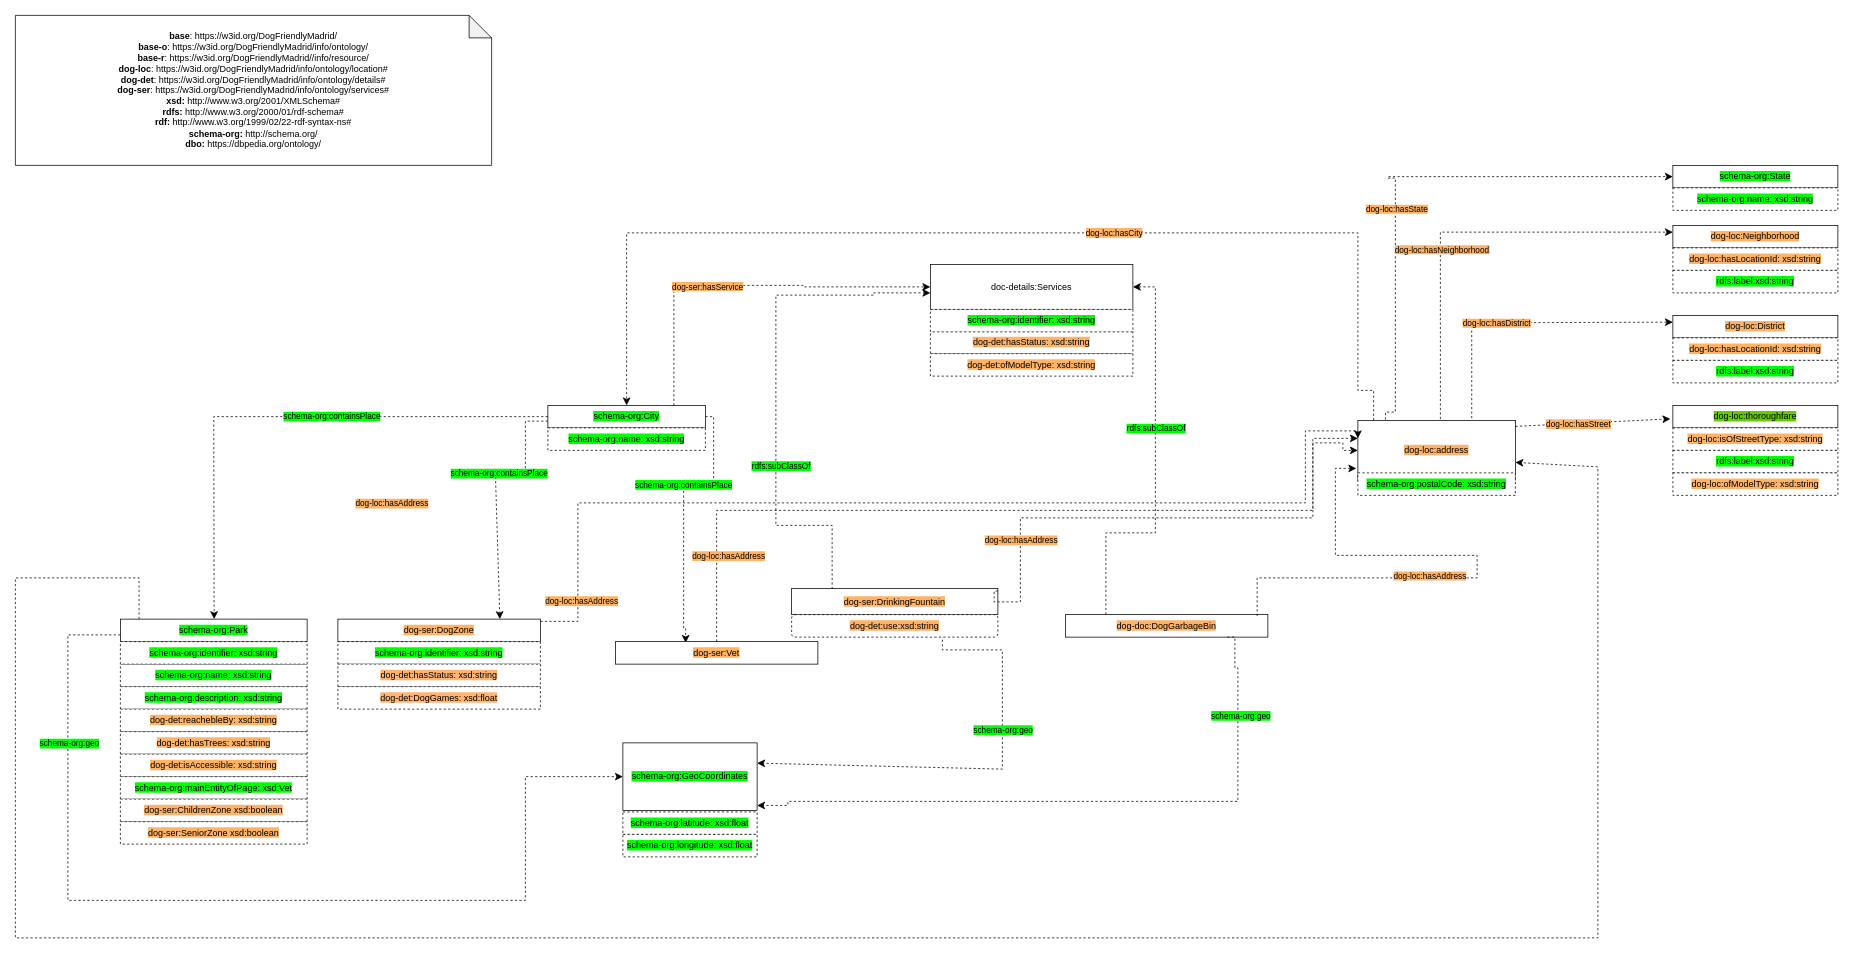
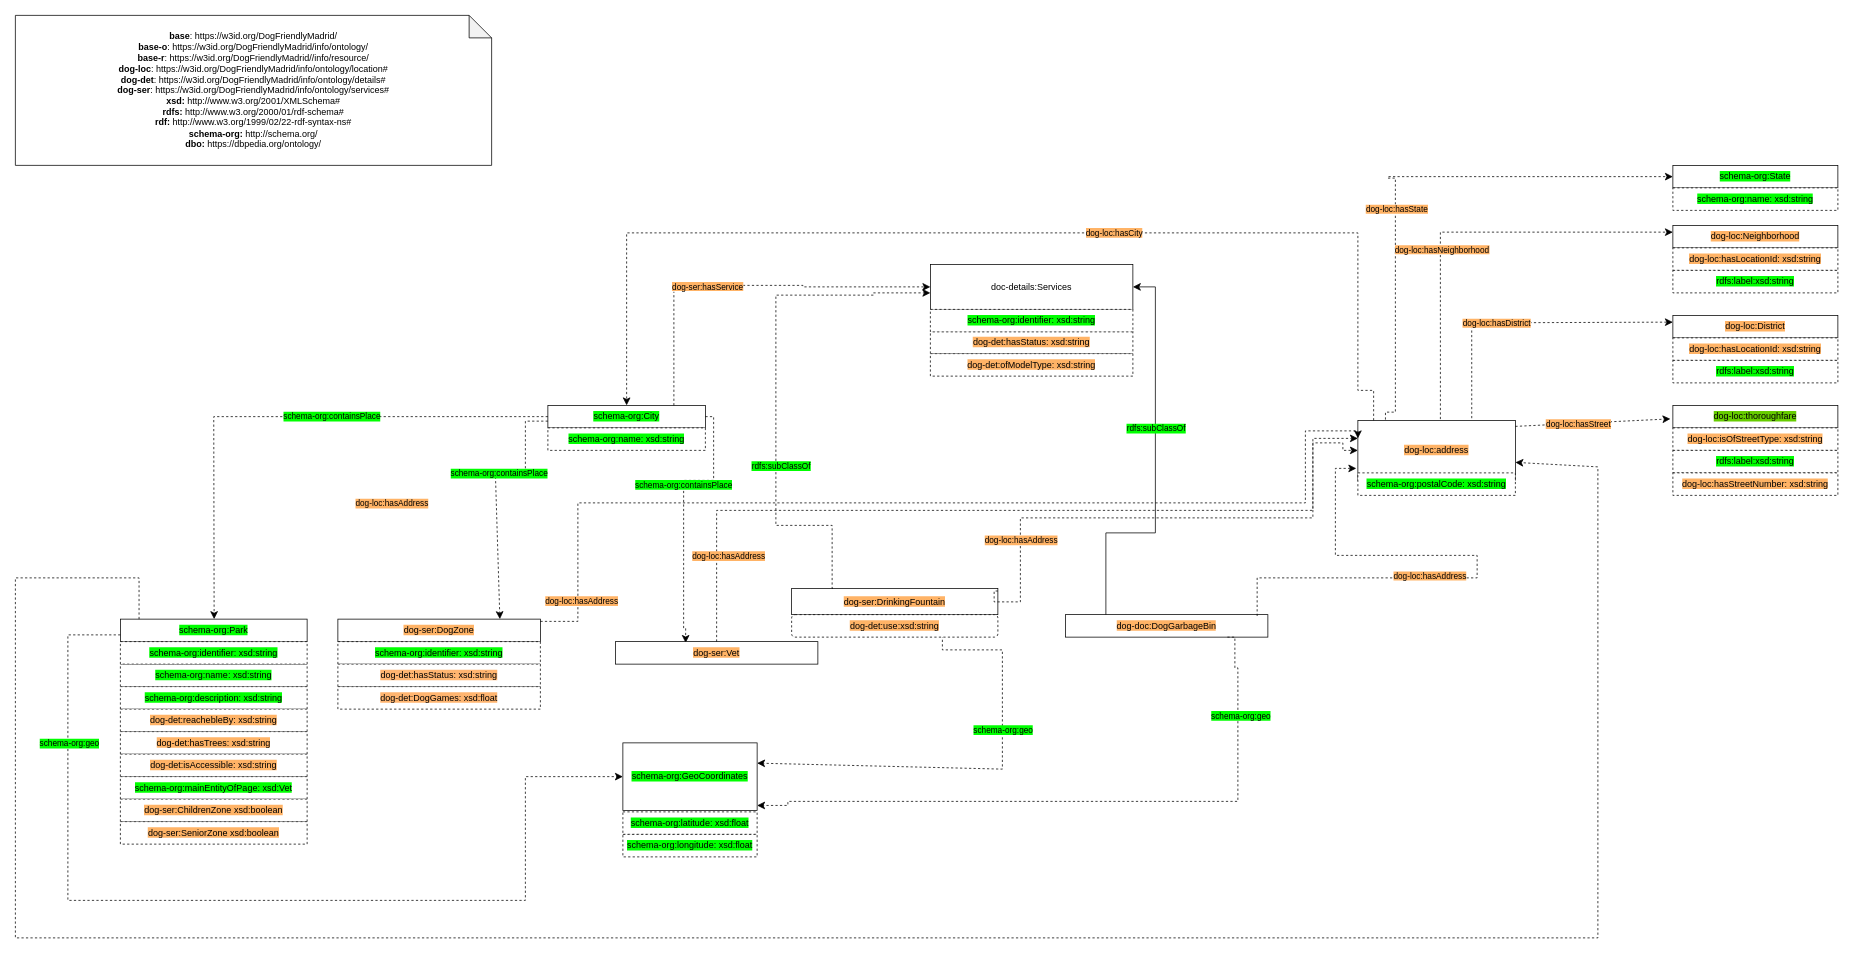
node "dog-loc:ofModelType: xsd:string": label "dog-loc:ofModelType: xsd:string" -> "dog-loc:hasStreetNumber: xsd:string"
edge "dog-doc:DogGarbageBin" -> "doc-details:Services": style dashed -> solid
